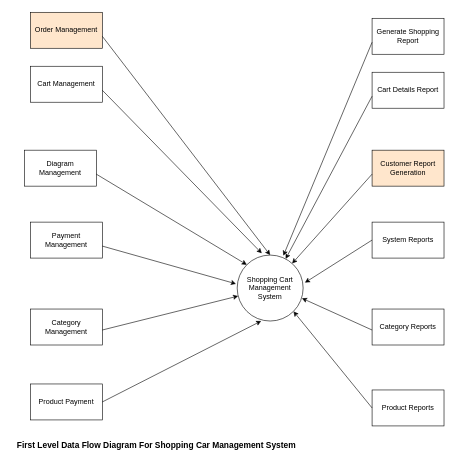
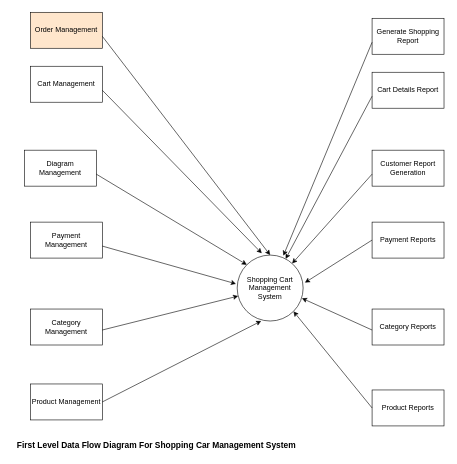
node "Customer Report Generation": fillcolor #ffe6cc -> #ffffff
node "System Reports": label "System Reports" -> "Payment Reports"
node "Product Payment": label "Product Payment" -> "Product Management"
